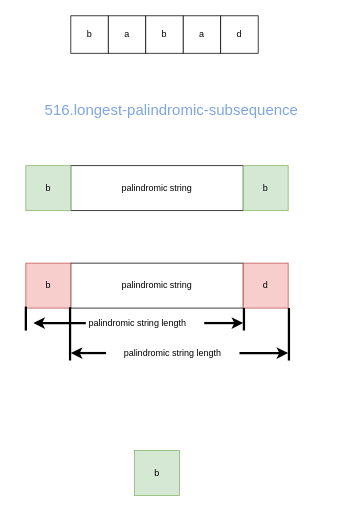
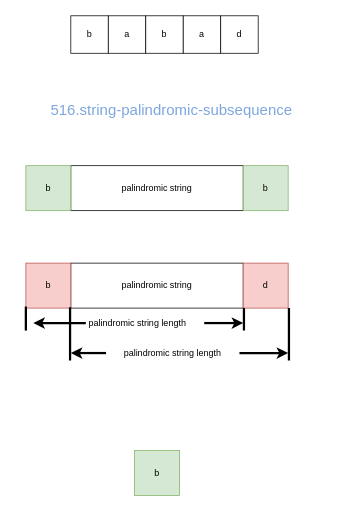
node "516.longest-palindromic-subsequence": label "516.longest-palindromic-subsequence" -> "516.string-palindromic-subsequence"
